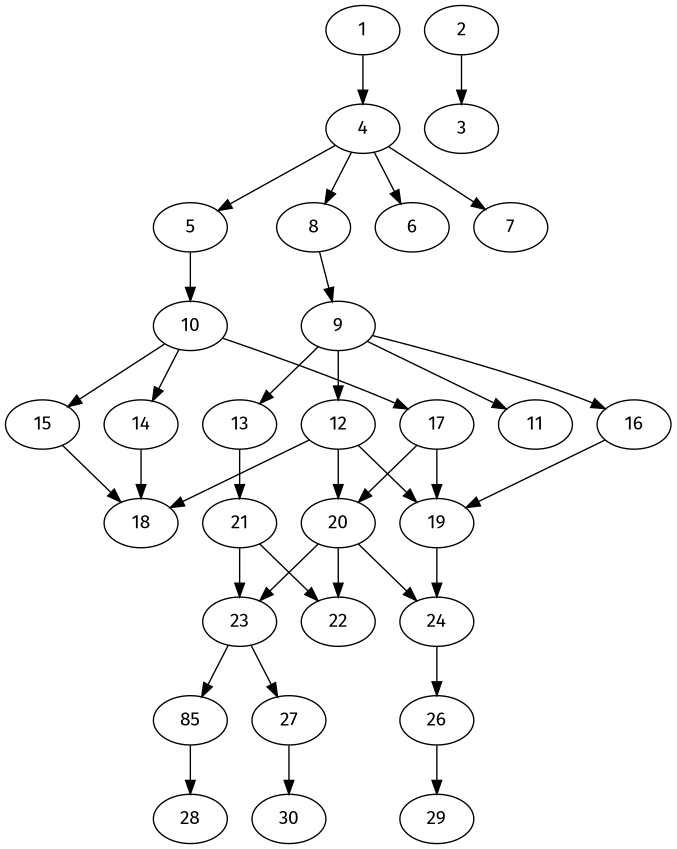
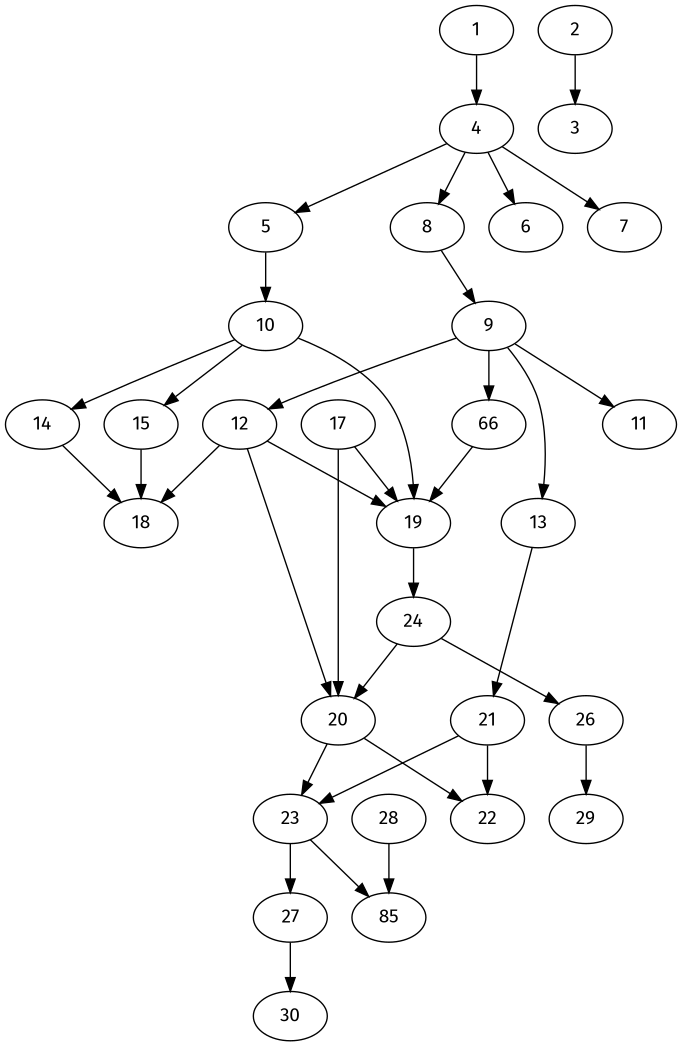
edge "10" -> "17": now "10" -> "19"
node "16": label "16" -> "66"
edge "20" -> "24": reversed
edge "85" -> "28": reversed
